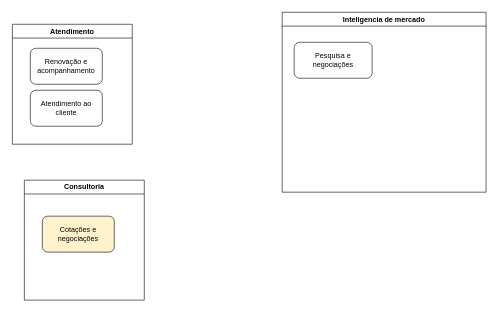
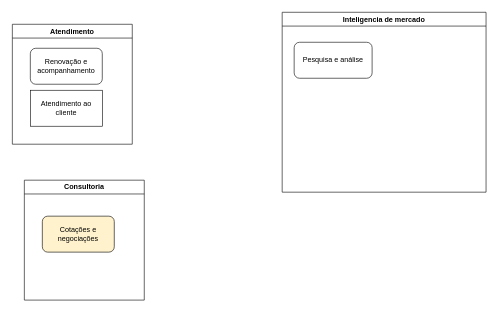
node "Pesquisa e negociações": label "Pesquisa e negociações" -> "Pesquisa e análise"
node "Atendimento ao cliente": shape rounded rectangle -> rectangle
